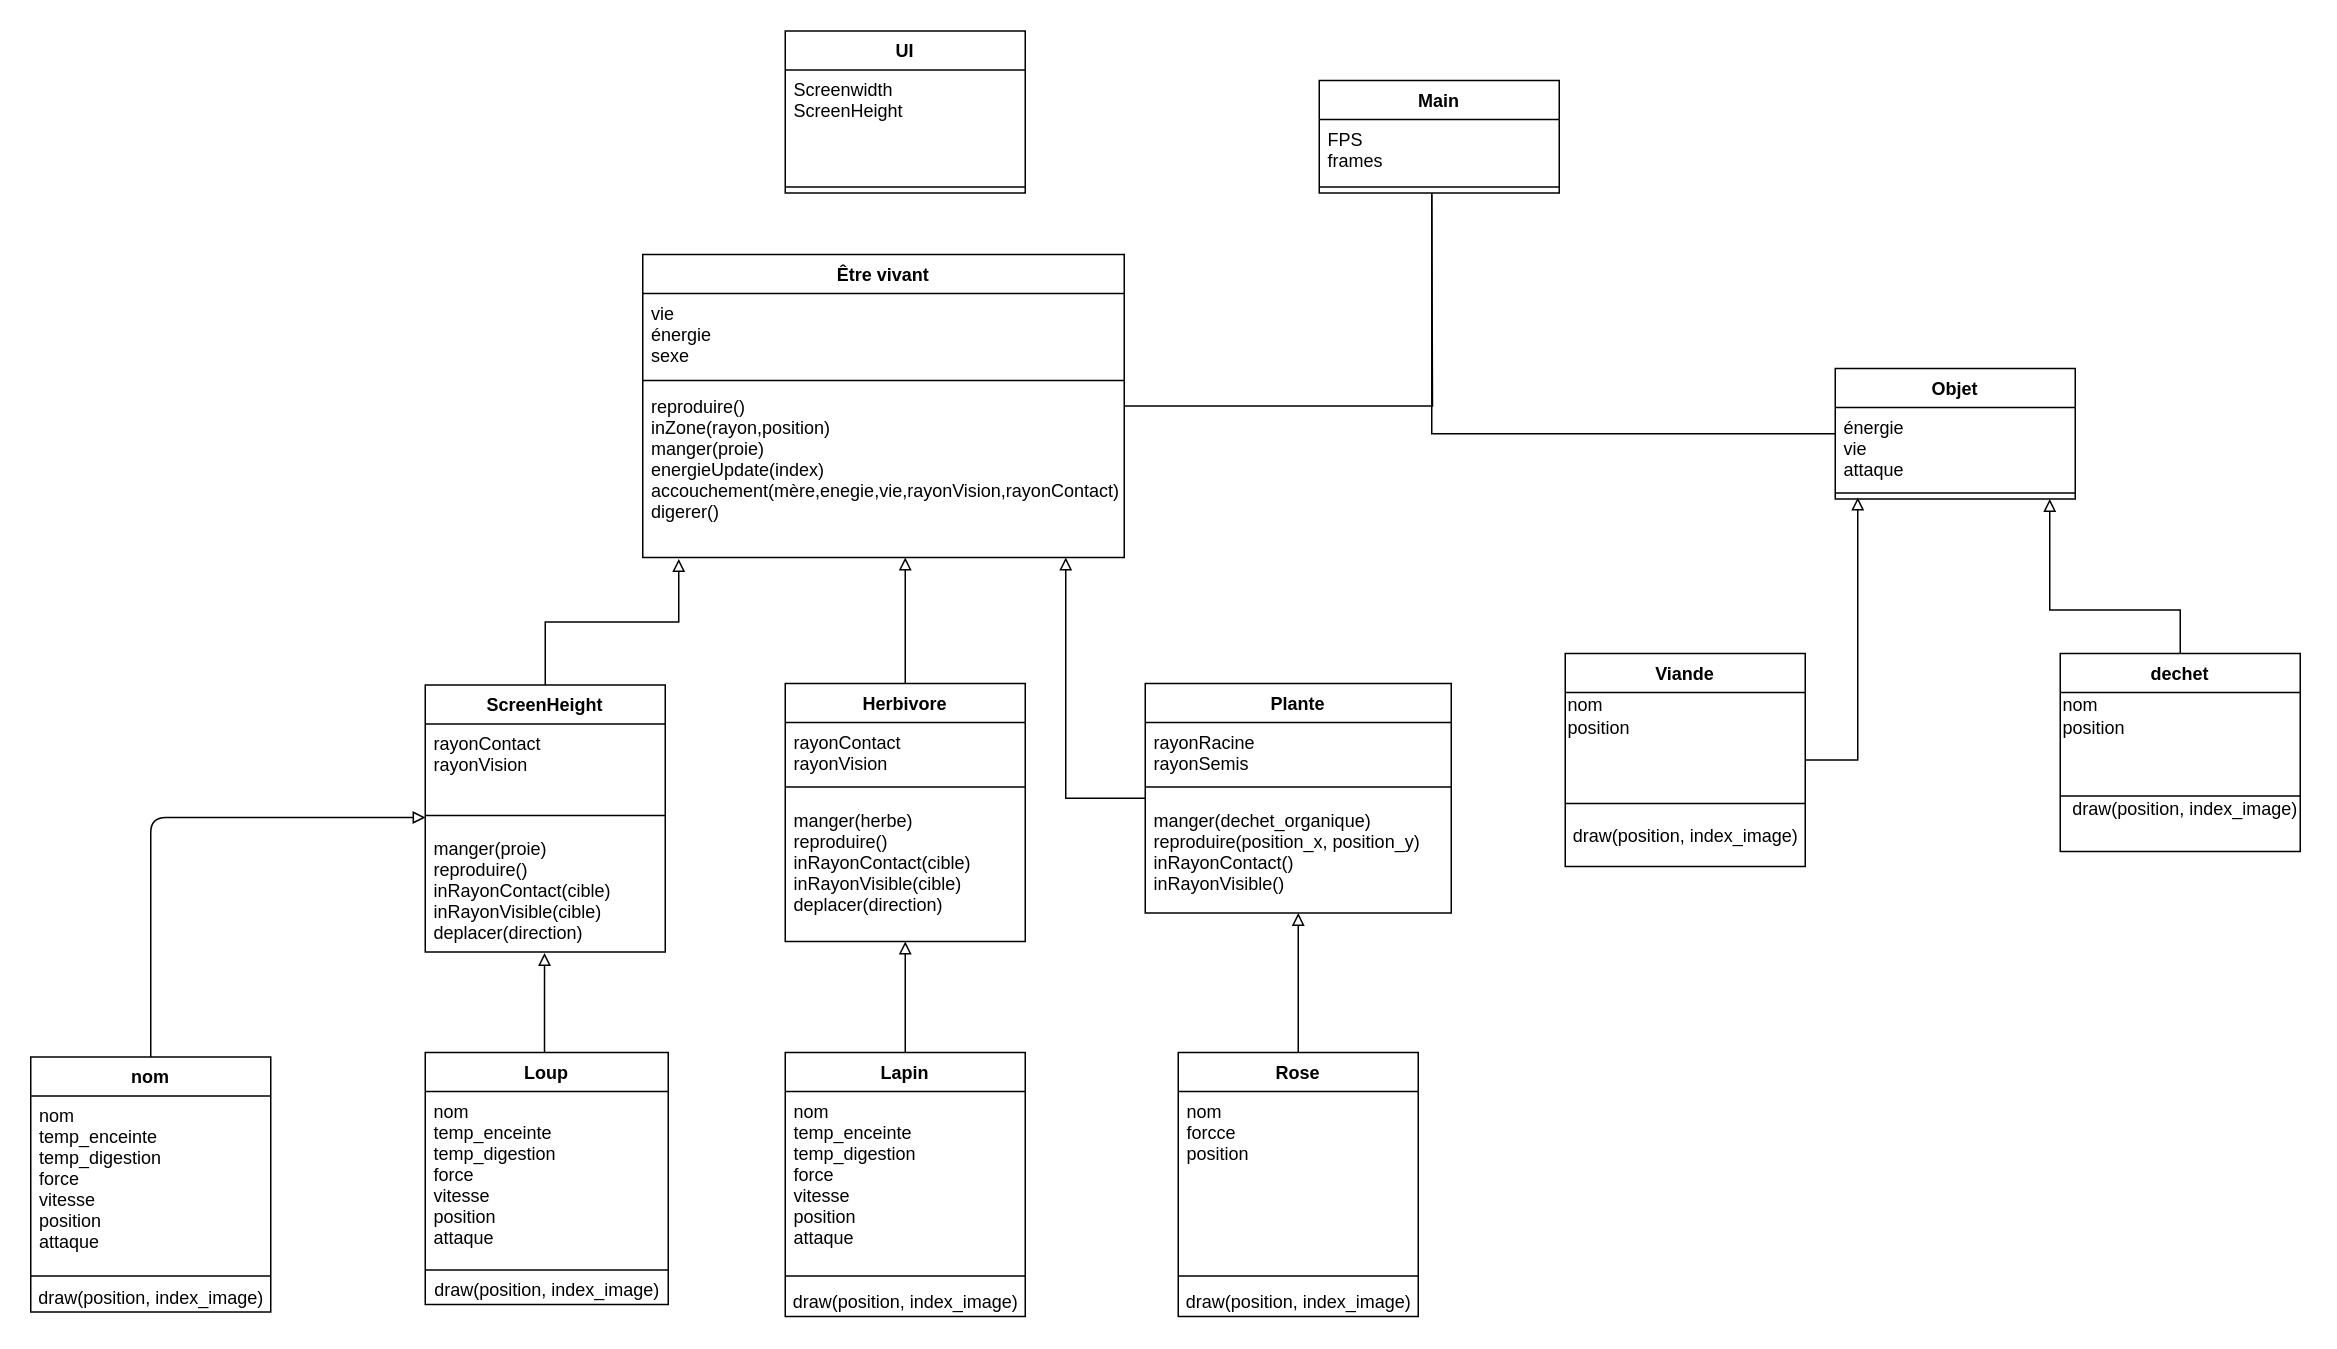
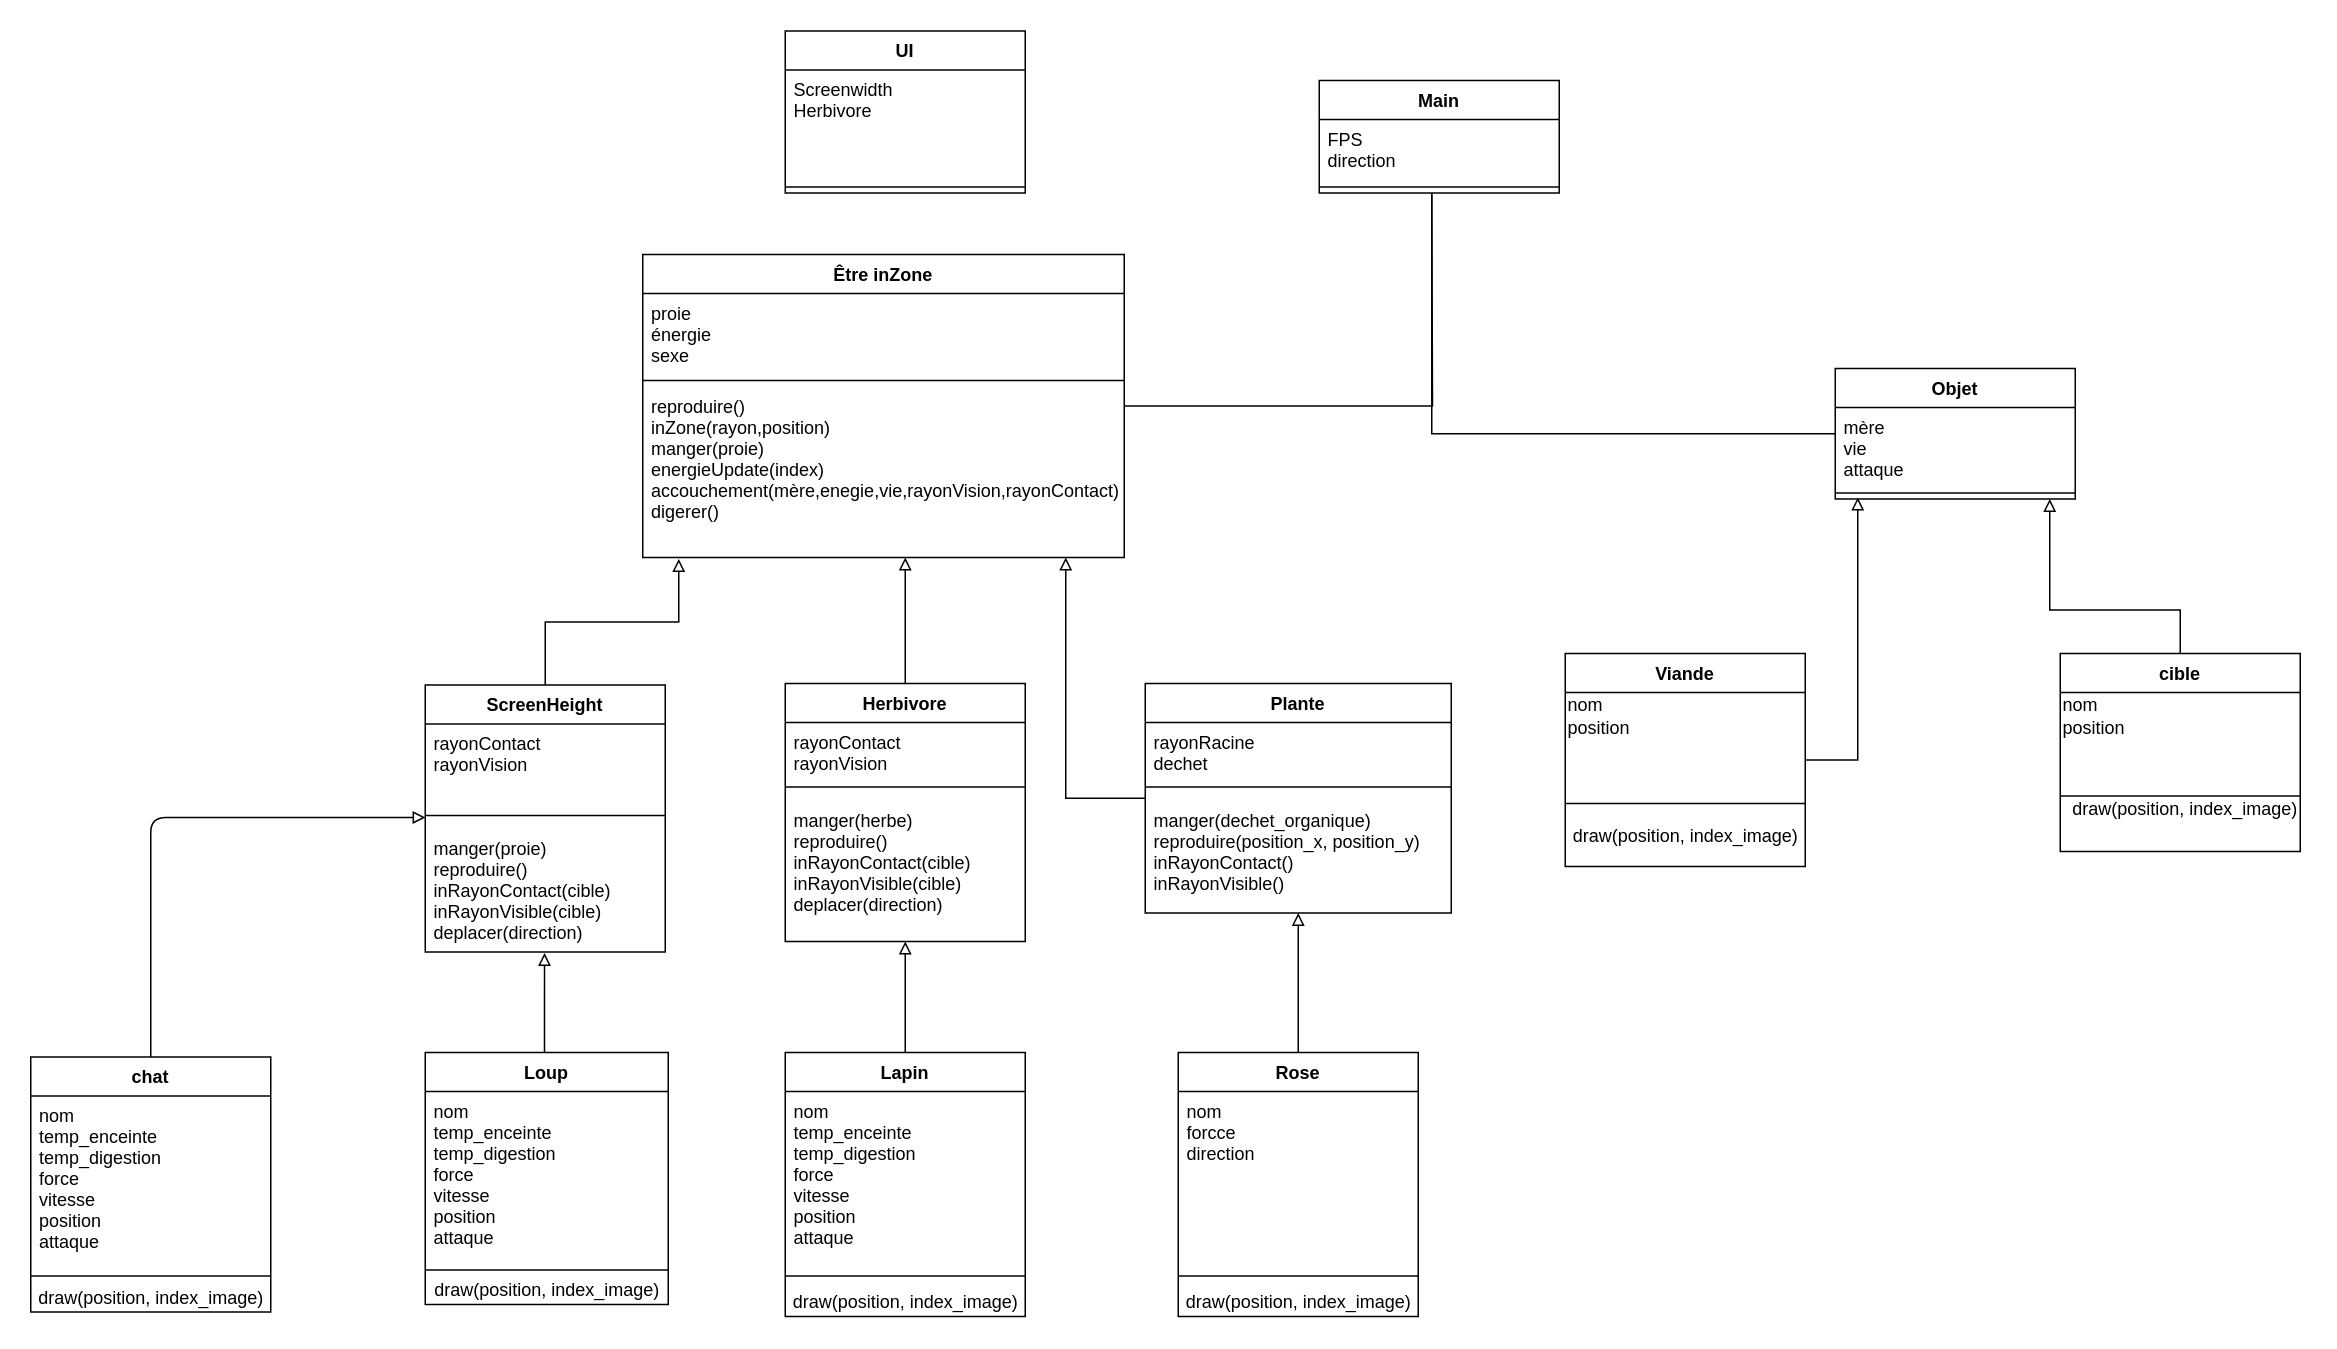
node "Screenwidth ScreenHeight": label "Screenwidth ScreenHeight" -> "Screenwidth Herbivore"
node "FPS frames": label "FPS frames" -> "FPS direction"
node "Être vivant": label "Être vivant" -> "Être inZone"
node "vie énergie sexe": label "vie énergie sexe" -> "proie énergie sexe"
node "énergie vie attaque": label "énergie vie attaque" -> "mère vie attaque"
node "dechet": label "dechet" -> "cible"
node "rayonRacine rayonSemis": label "rayonRacine rayonSemis" -> "rayonRacine dechet"
node "nom": label "nom" -> "chat"
node "nom forcce position": label "nom forcce position" -> "nom forcce direction"
